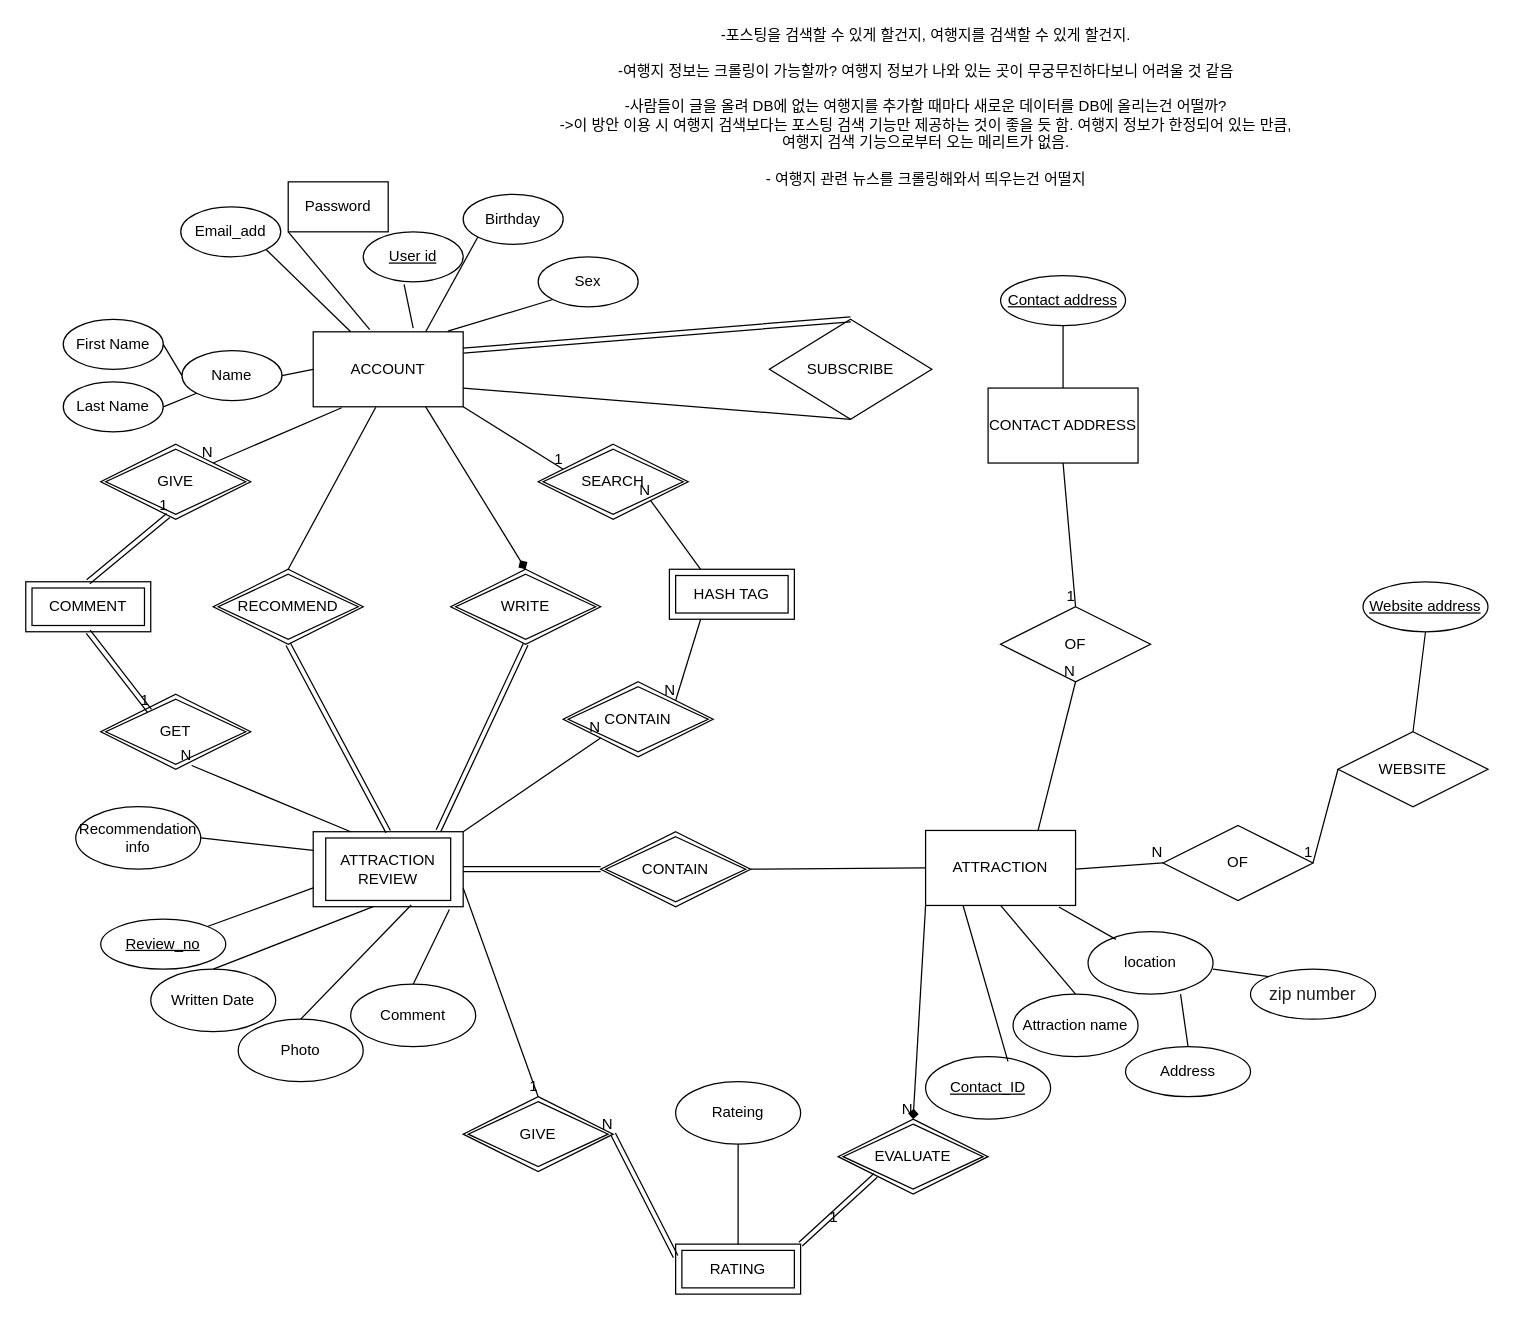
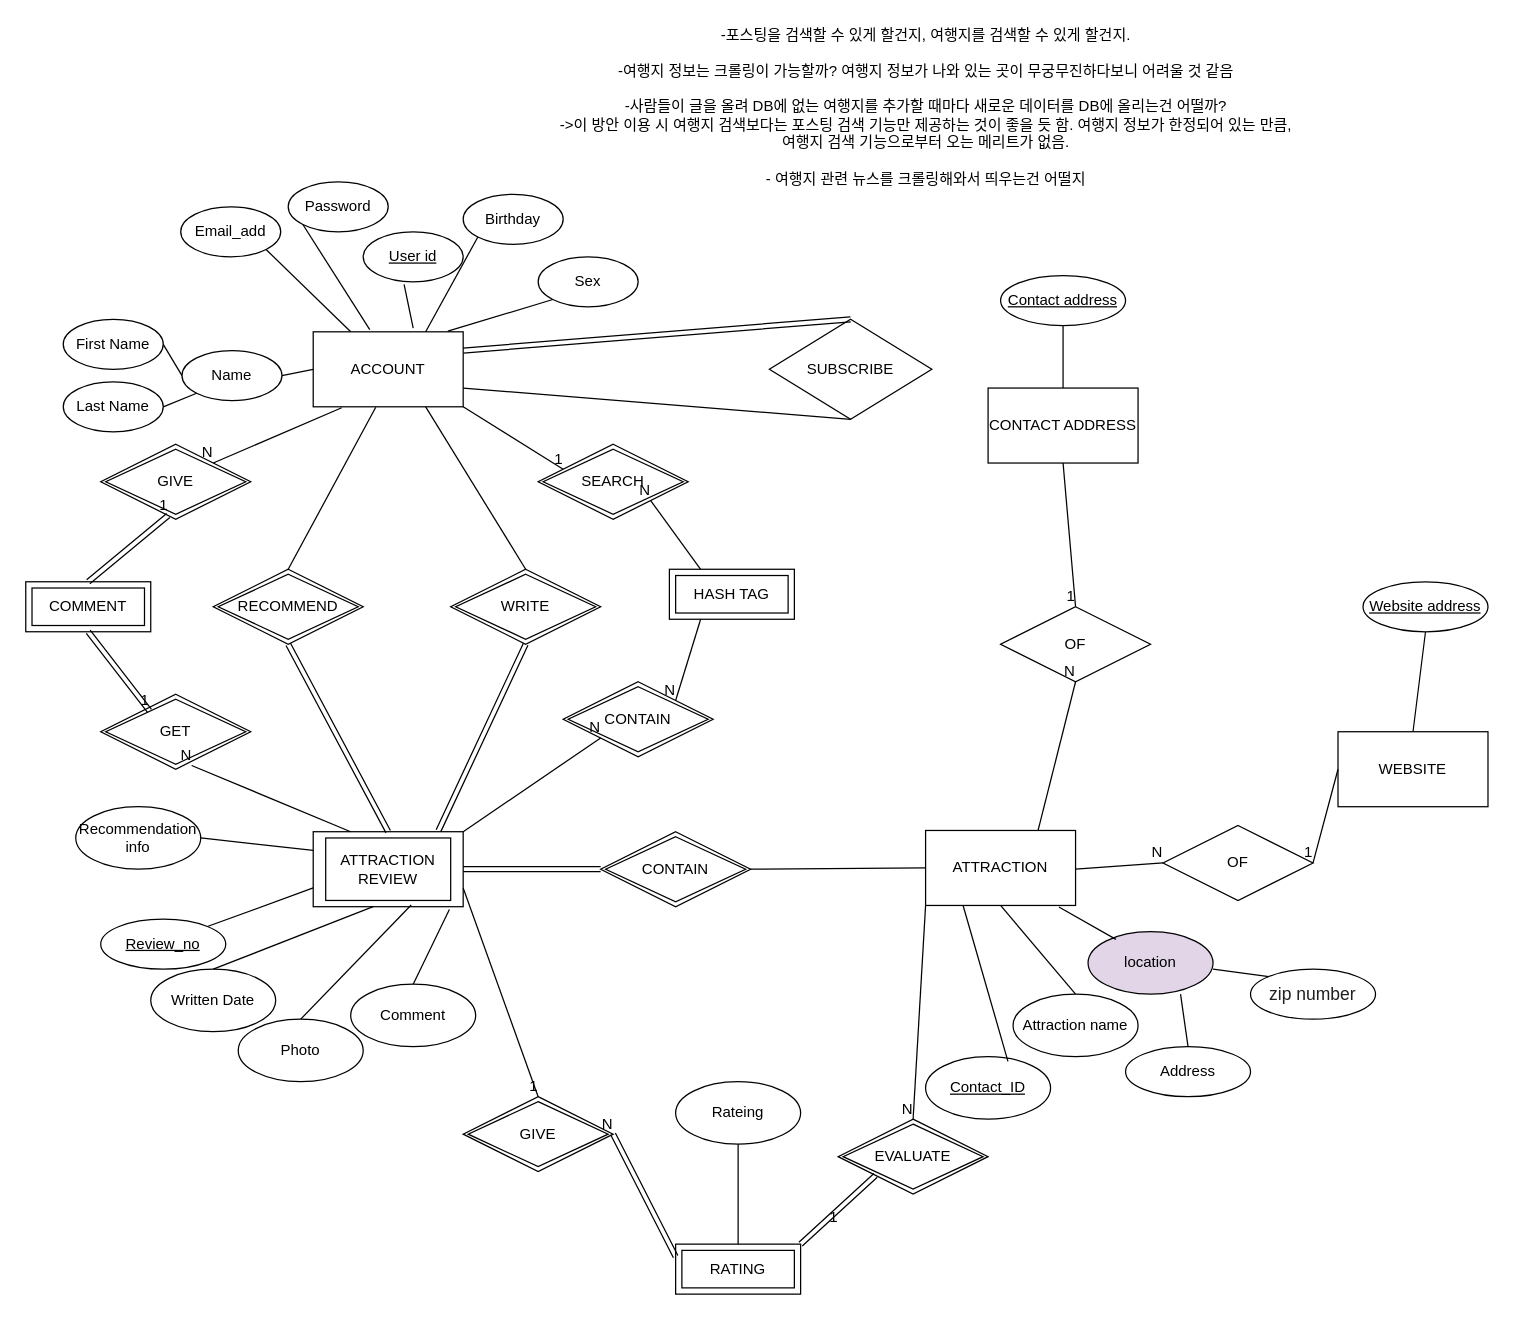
node "Password": shape rectangle -> ellipse
edge "ACCOUNT" -> "WRITE": arrowhead diamond -> none
node "WEBSITE": shape diamond -> rectangle
node "location": fillcolor #ffffff -> #e1d5e7
edge "ATTRACTION" -> "EVALUATE": arrowhead diamond -> none
